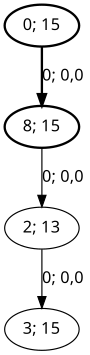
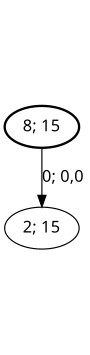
node "0; 15": removed
node "2; 13": label "2; 13" -> "2; 15"
node "3; 15": removed
